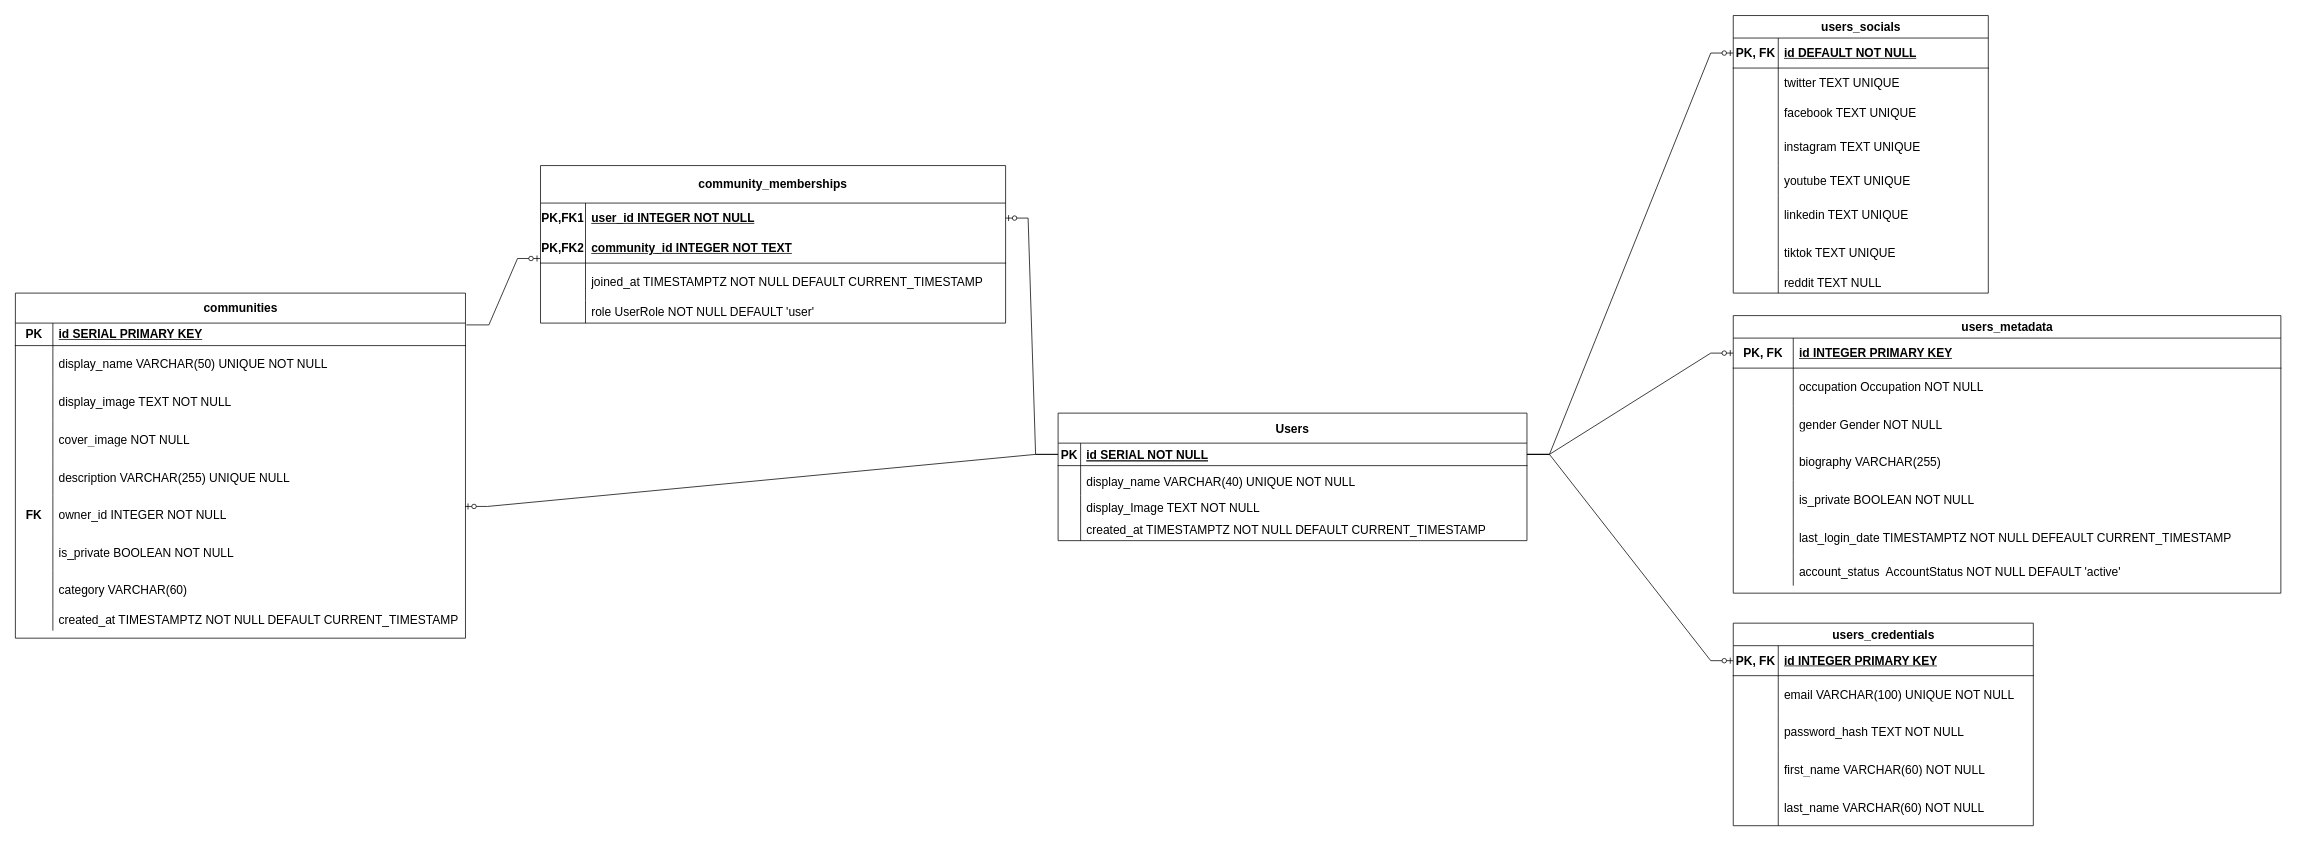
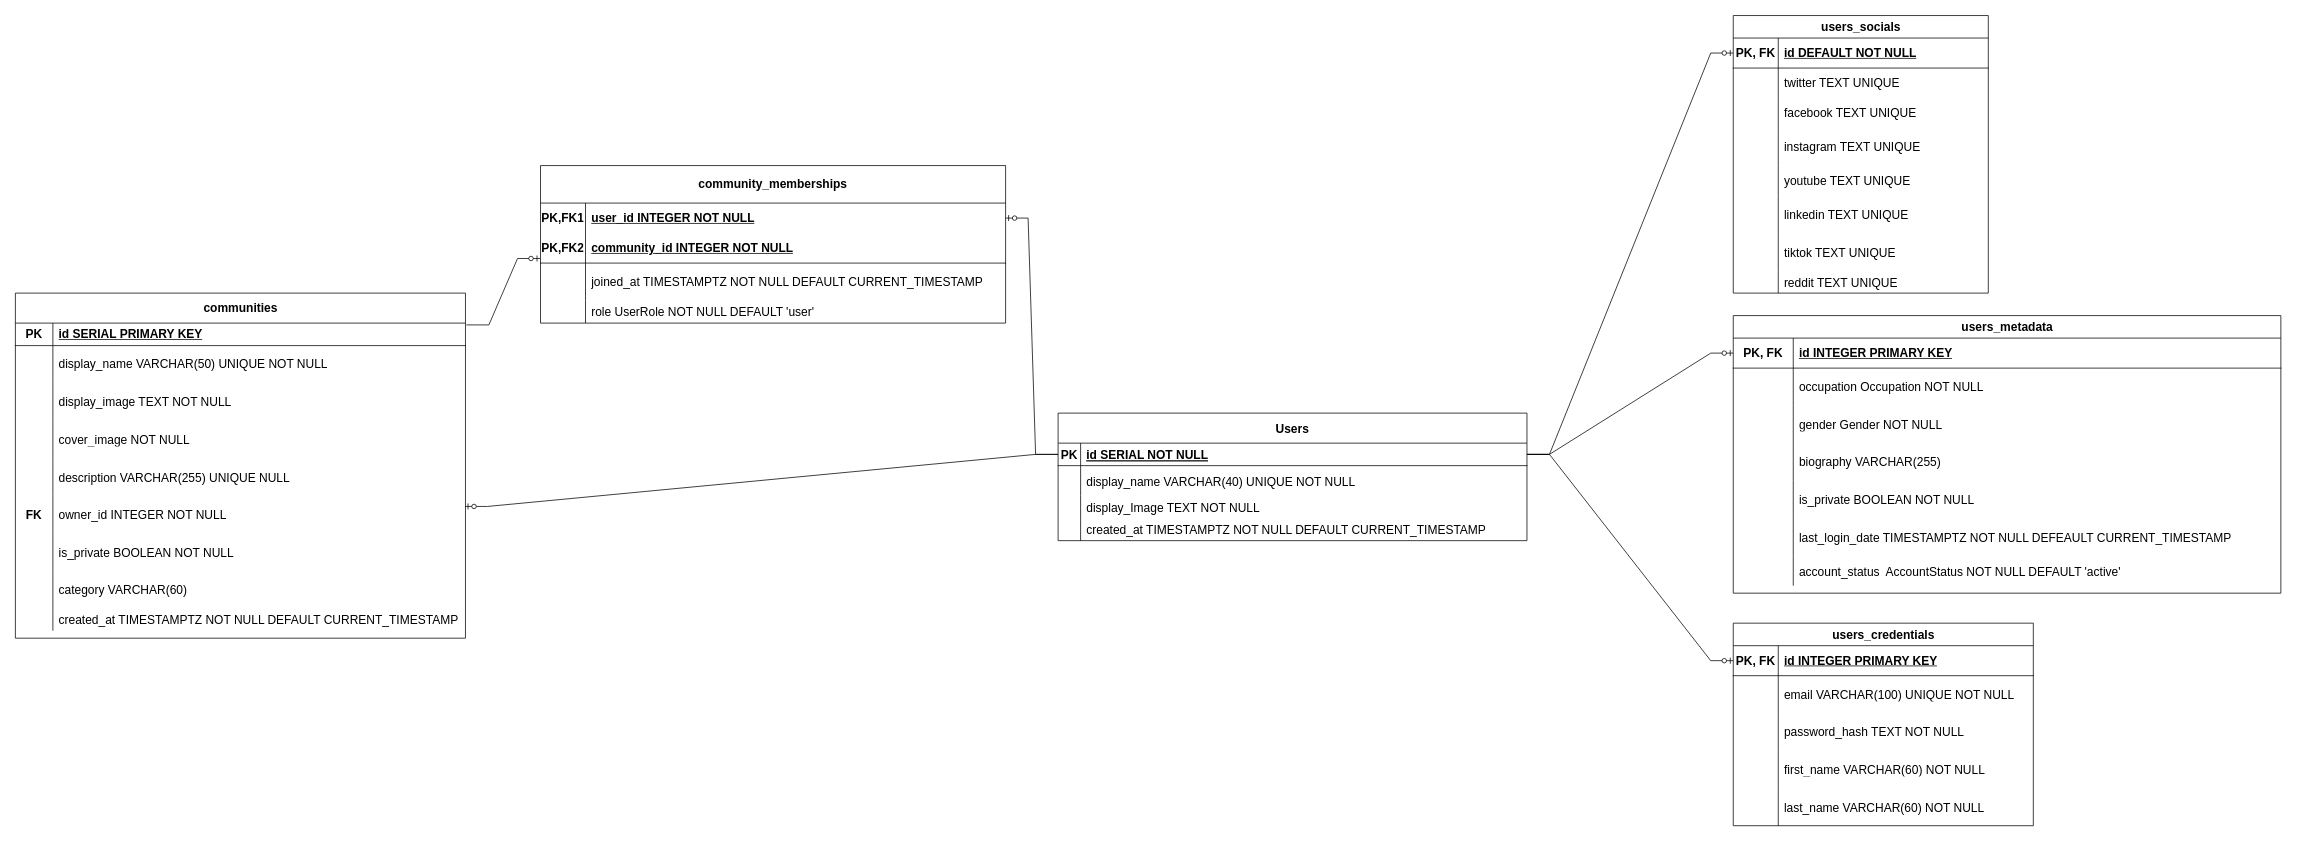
node "community_id INTEGER NOT TEXT": label "community_id INTEGER NOT TEXT" -> "community_id INTEGER NOT NULL"
node "reddit TEXT NULL": label "reddit TEXT NULL" -> "reddit TEXT UNIQUE"
